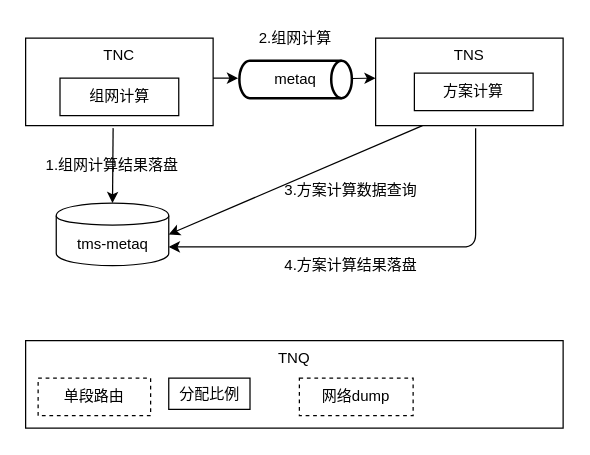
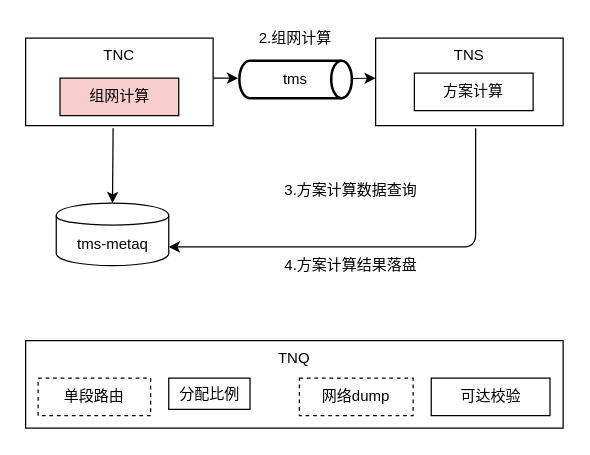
node "metaq": label "metaq" -> "tms"
node "组网计算": fillcolor #ffffff -> #f8cecc
node "1.组网计算结果落盘": removed
edge "TNS" -> "tms-metaq": removed
node "可达校验": added
